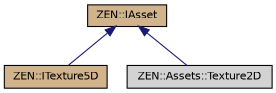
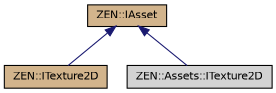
node "ZEN::ITexture5D": label "ZEN::ITexture5D" -> "ZEN::ITexture2D"
node "ZEN::Assets::Texture2D": label "ZEN::Assets::Texture2D" -> "ZEN::Assets::ITexture2D"
